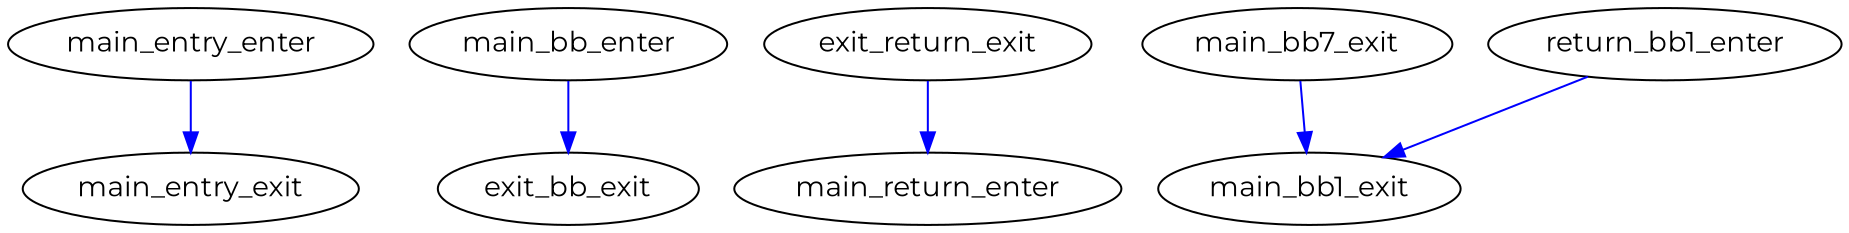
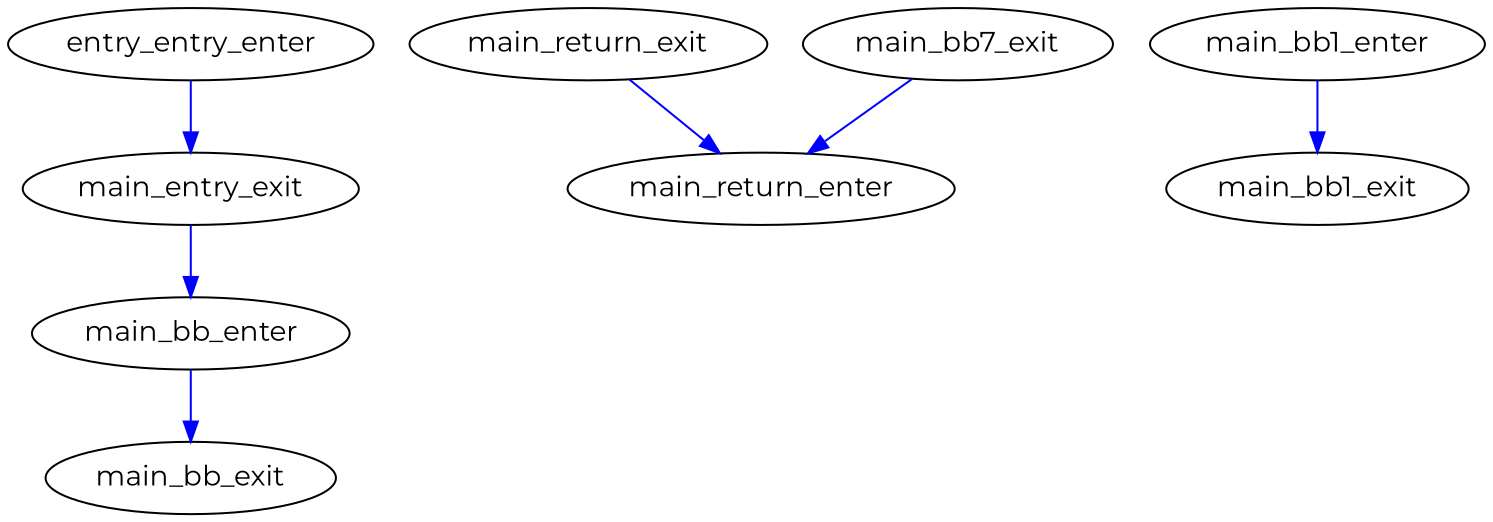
node "main_entry_enter": label "main_entry_enter" -> "entry_entry_enter"
node "exit_return_exit": label "exit_return_exit" -> "main_return_exit"
node "return_bb1_enter": label "return_bb1_enter" -> "main_bb1_enter"
edge "main_bb7_exit" -> "main_bb1_exit": now "main_bb7_exit" -> "main_return_enter"
node "exit_bb_exit": label "exit_bb_exit" -> "main_bb_exit"
edge "main_entry_exit" -> "main_bb_enter": added
